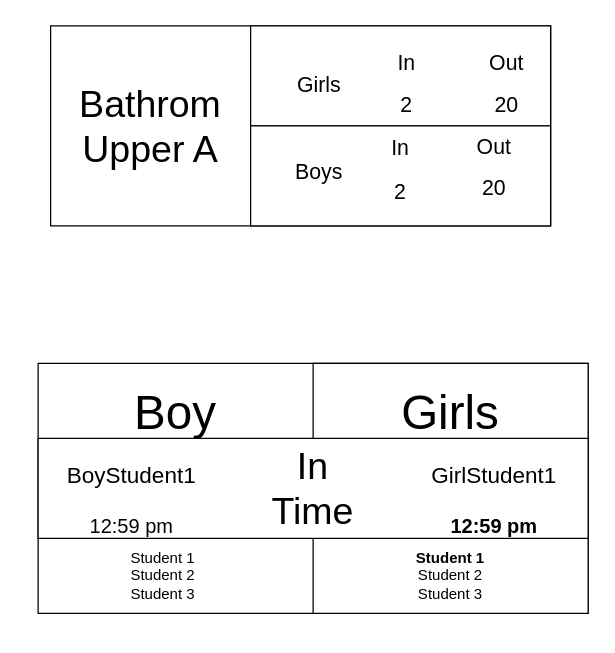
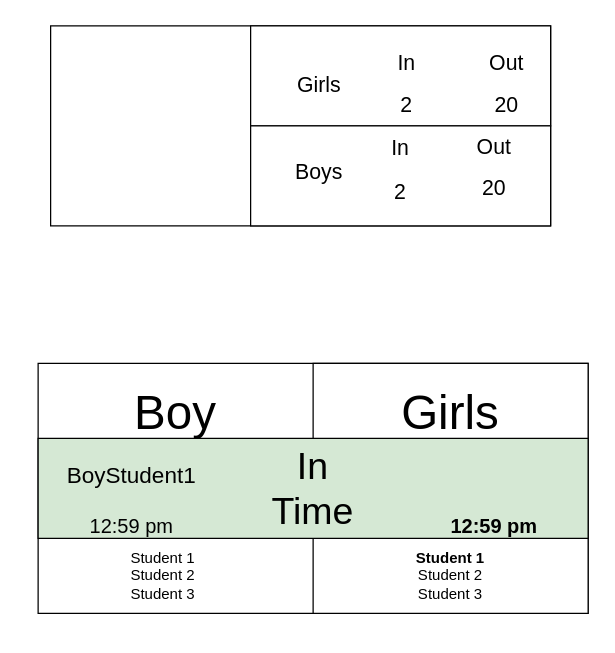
node "Bathrom Upper A": removed
node "GirlStudent1": removed
node "In Time": fillcolor #ffffff -> #d5e8d4
